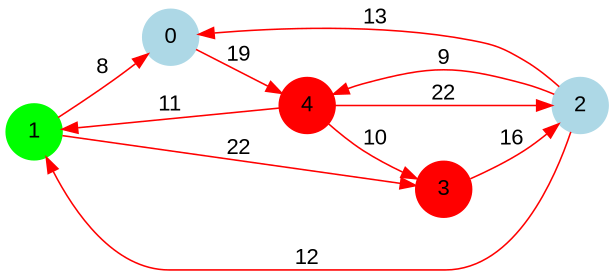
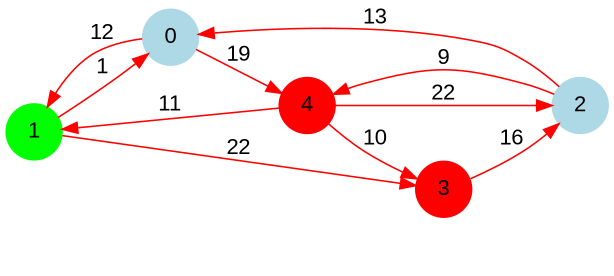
edge "1" -> "0": label "8" -> "1"
edge "2" -> "1": now "0" -> "1"
